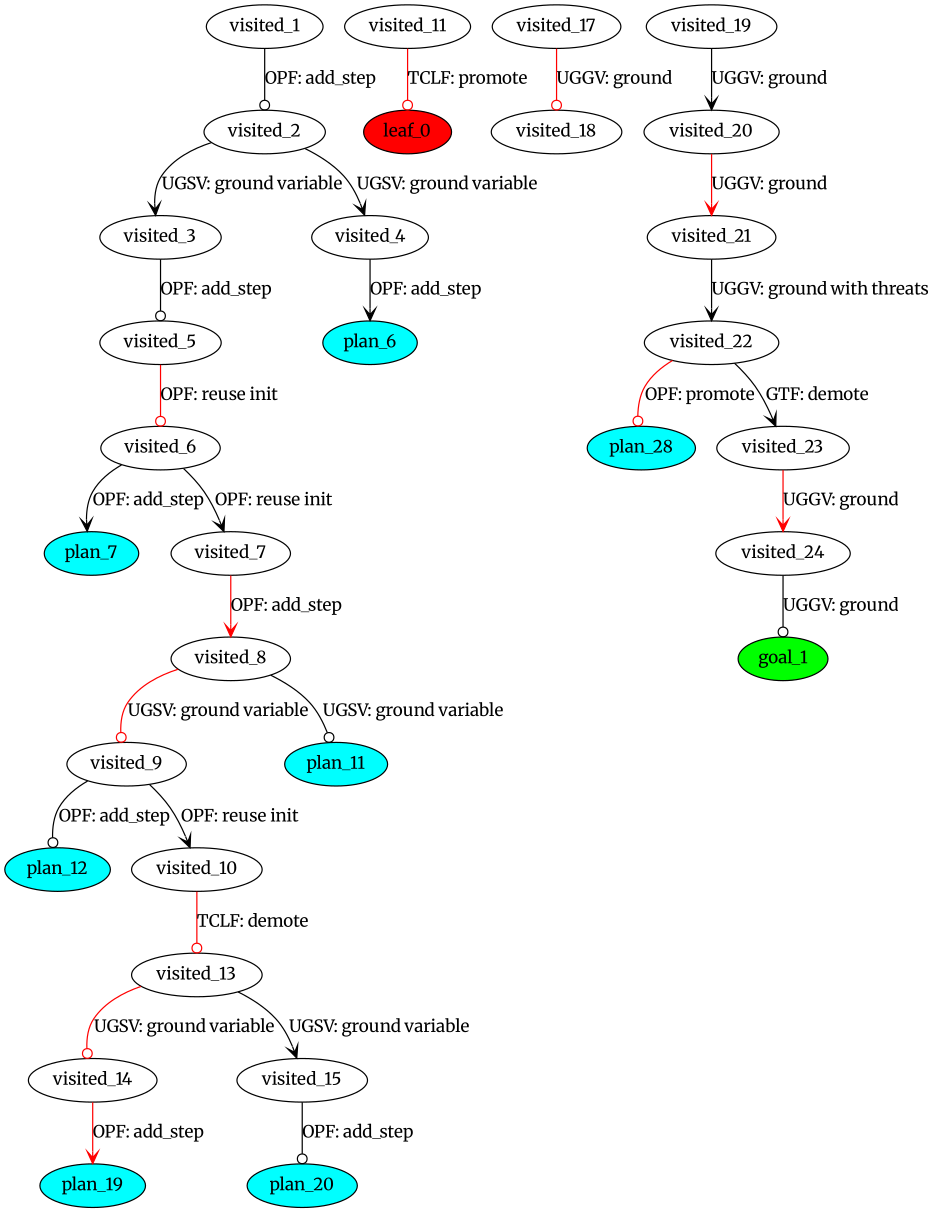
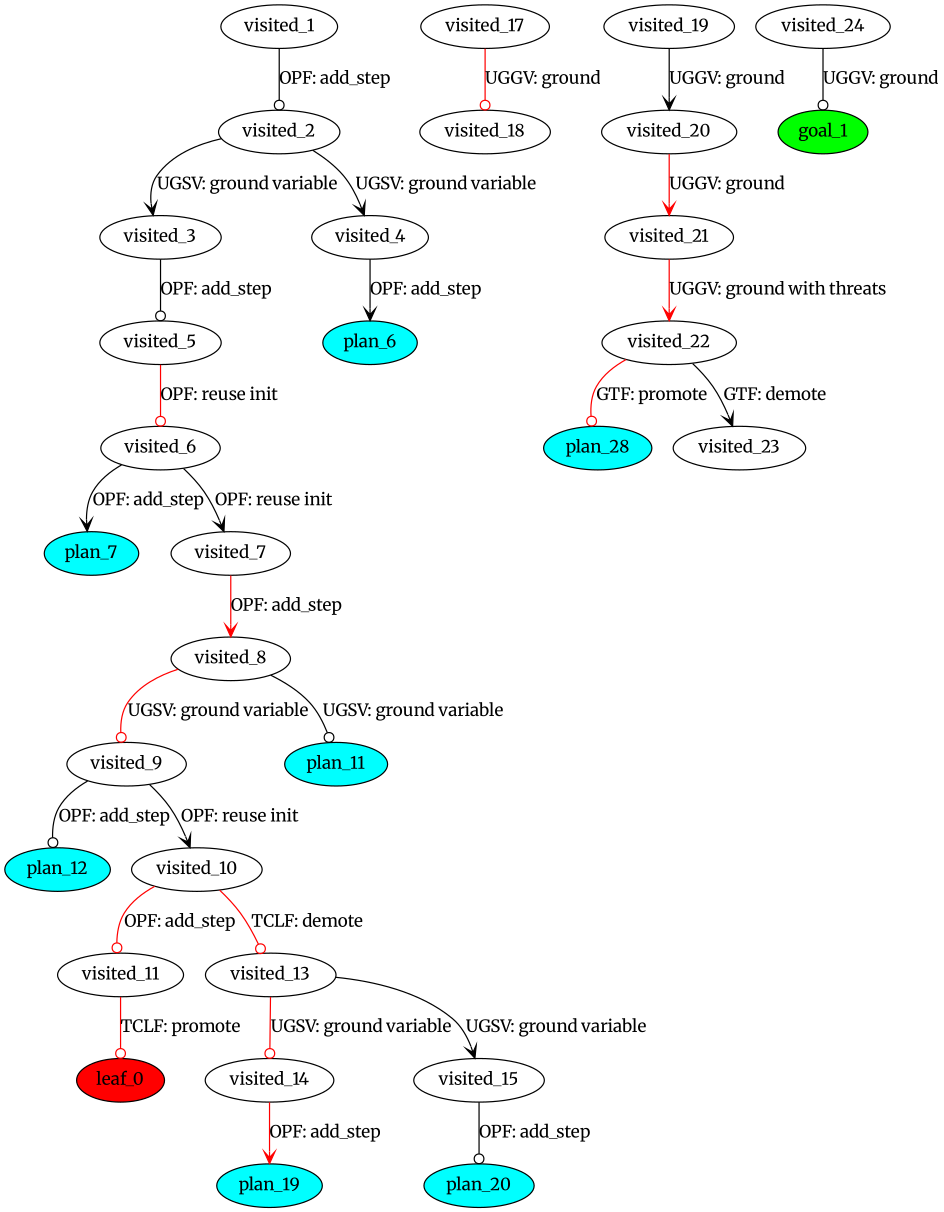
edge "visited_21" -> "visited_22": color black -> red
edge "visited_22" -> "plan_28": label "OPF: promote" -> "GTF: promote"
edge "visited_23" -> "visited_24": removed, label "UGGV: ground"
edge "visited_10" -> "visited_11": added, label "OPF: add_step"
